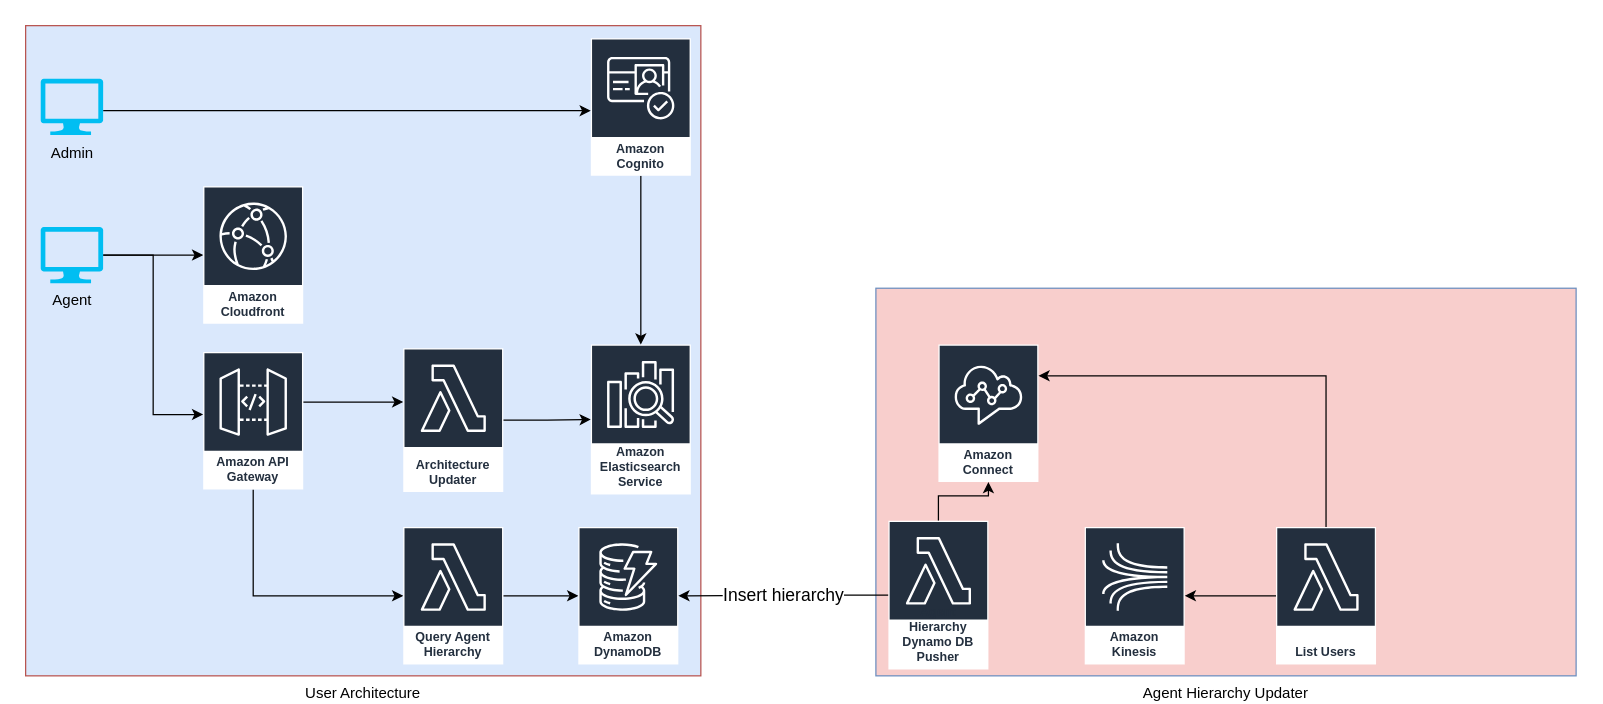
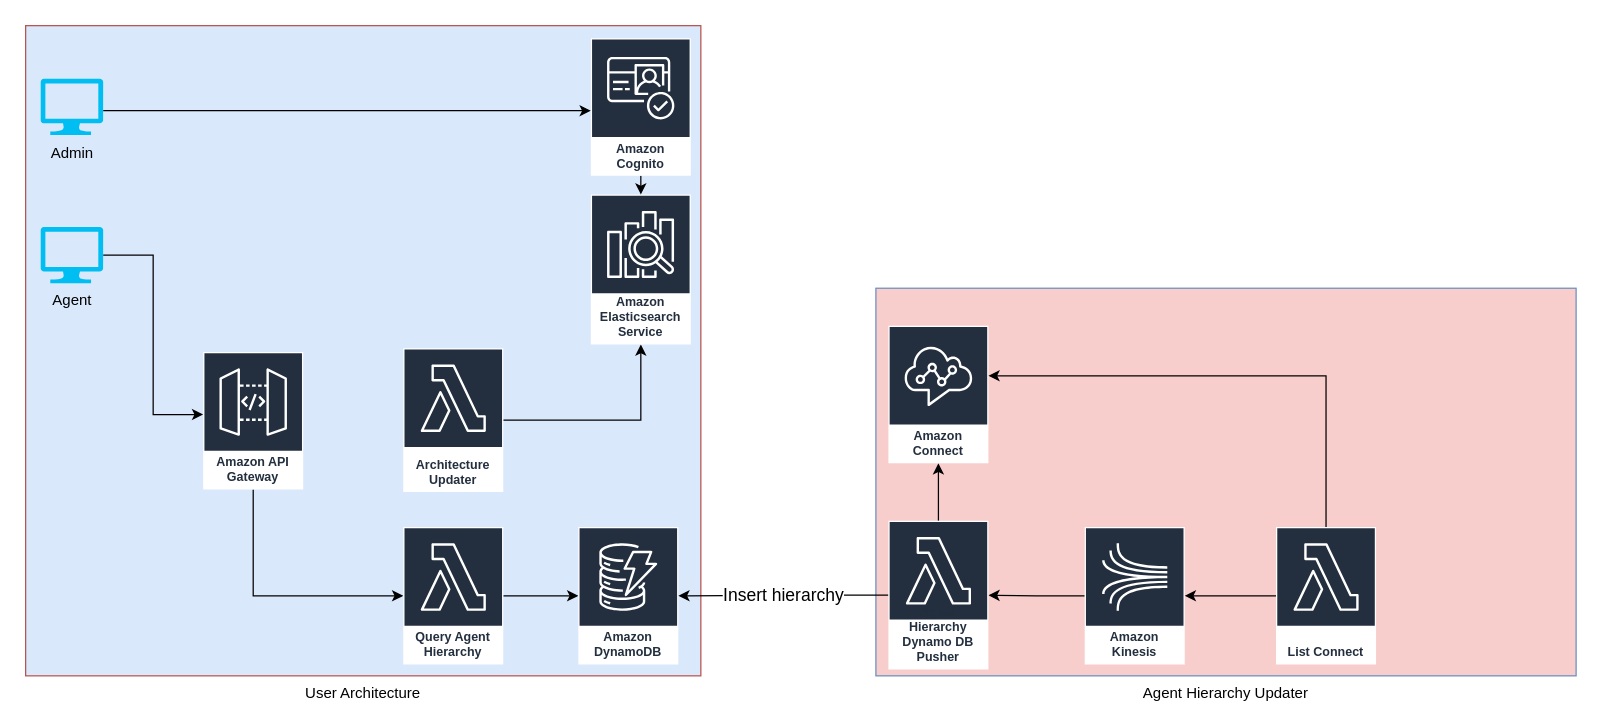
edge "Agent" -> "Amazon Cloudfront": removed
node "Amazon Cloudfront": removed
edge "Amazon API Gateway" -> "Architecture Updater": removed
node "Amazon Connect": moved (988, 413) -> (938, 394)
node "Amazon Elasticsearch Service": moved (641, 419) -> (641, 269)
edge "Amazon Kinesis" -> "Agent Hierarchy Dynamo DB Pusher": added
node "List Users": label "List Users" -> "List Connect"
